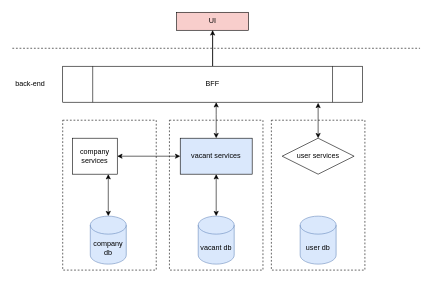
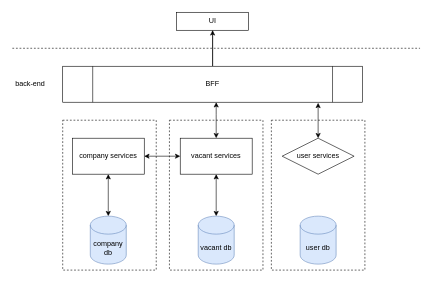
node "UI": fillcolor #f8cecc -> #ffffff
node "company services": size 45x36 -> 72x36
node "vacant services": fillcolor #dae8fc -> #ffffff
